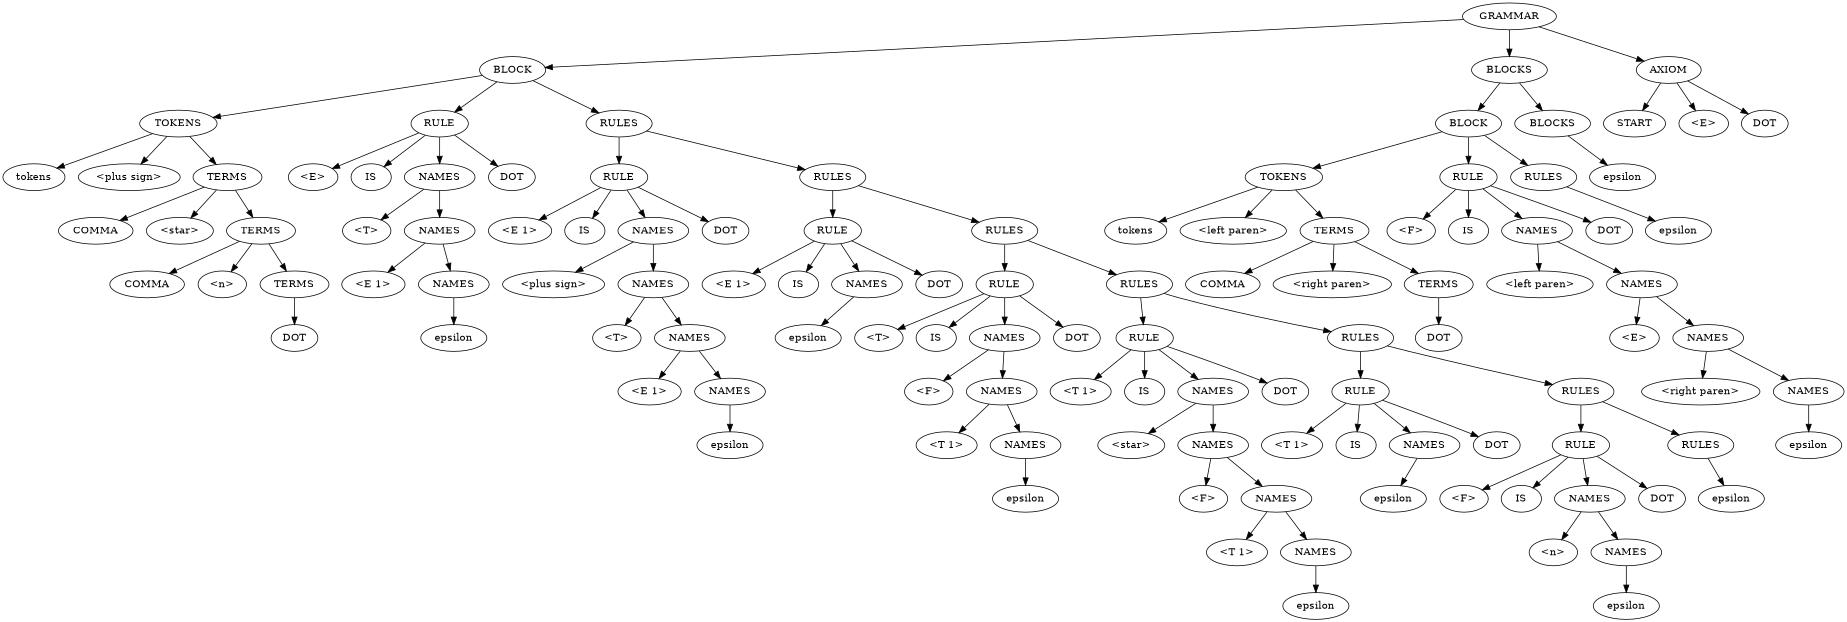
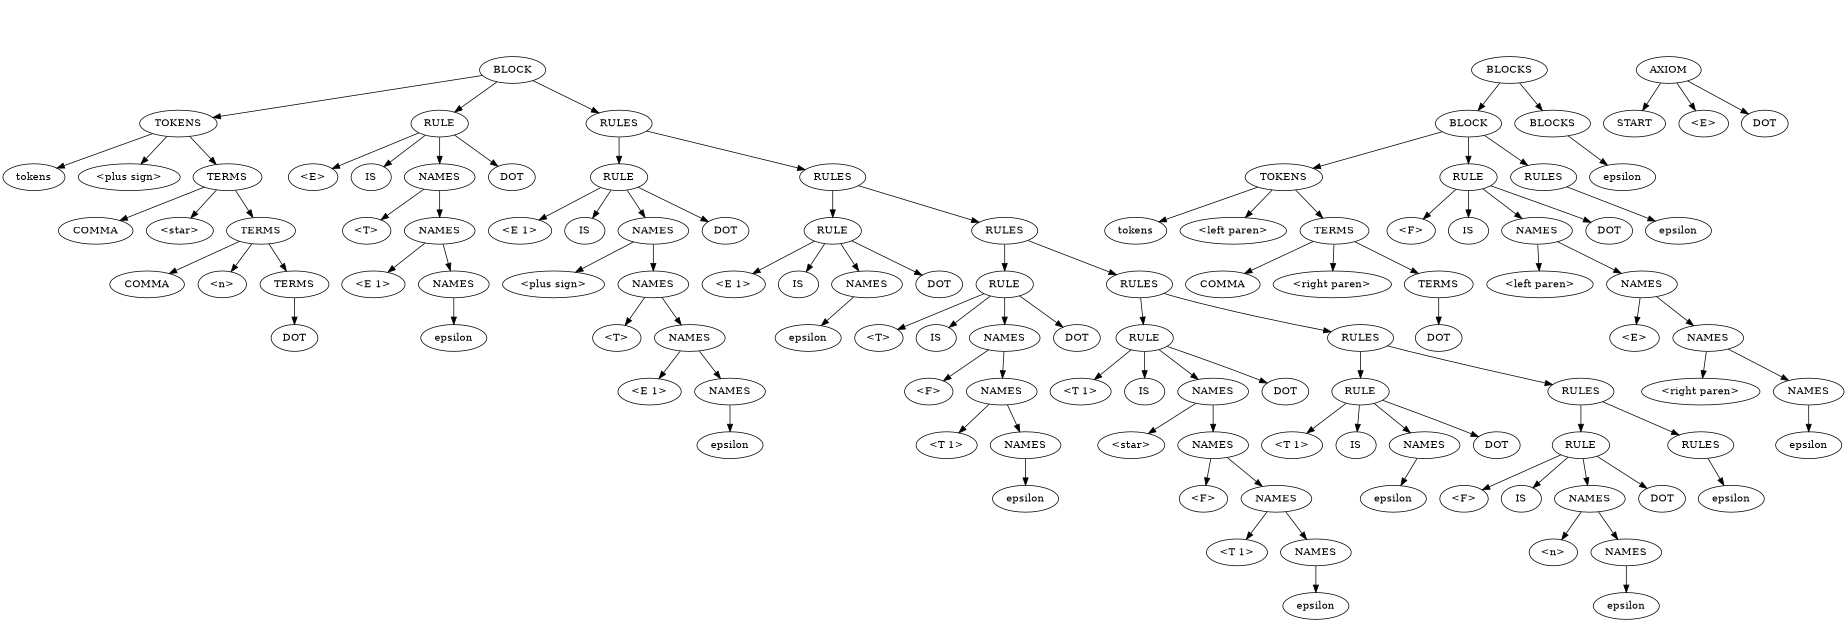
node "GRAMMAR": removed
